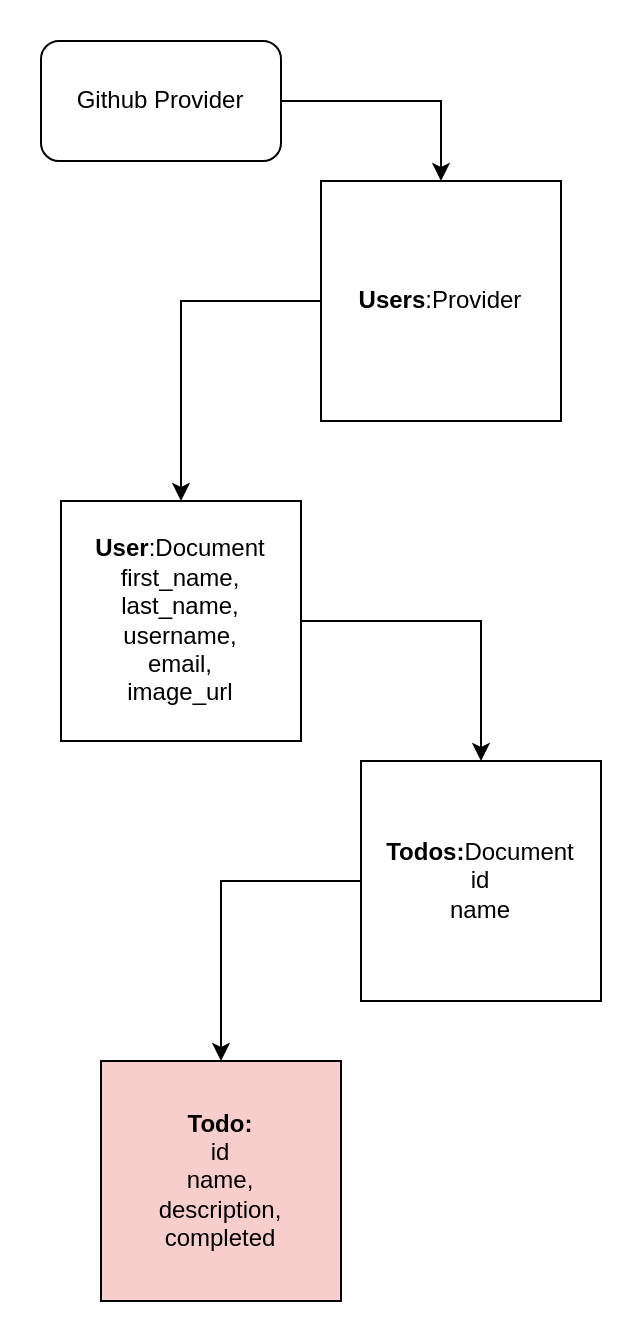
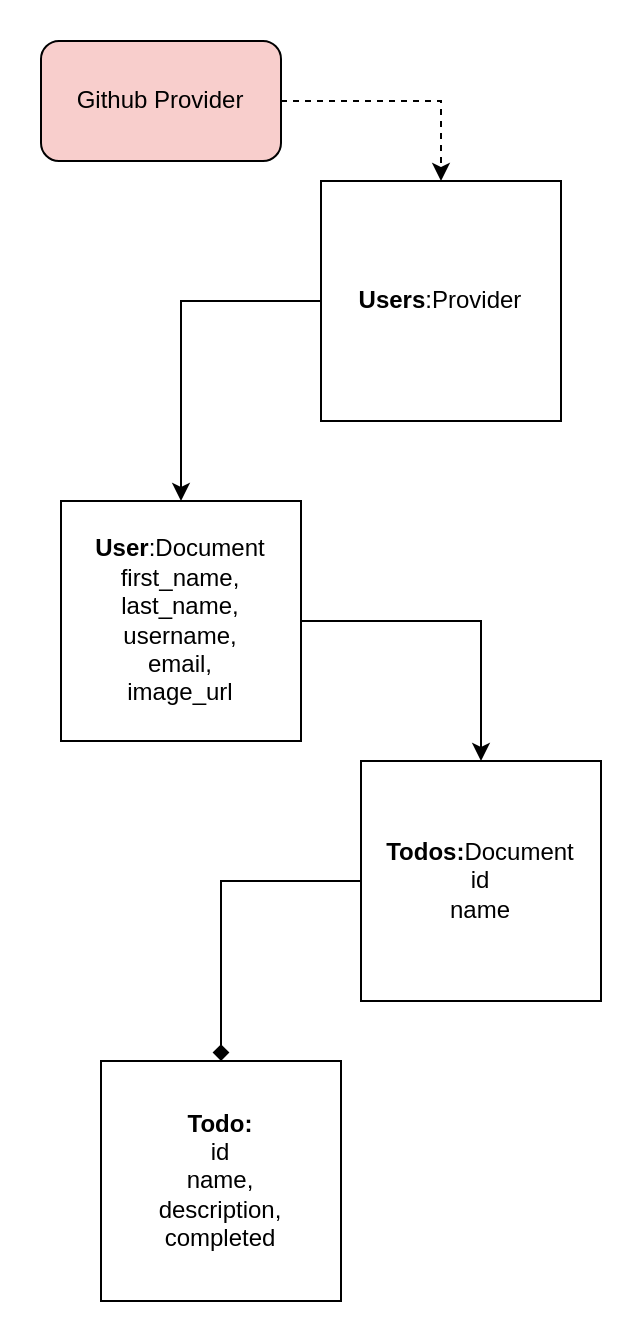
node "Github Provider": fillcolor #ffffff -> #f8cecc
edge "Github Provider" -> "Users:Provider": style solid -> dashed
edge "Todos:Document id name" -> "Todo: id name, description, completed": arrowhead classic -> diamond
node "Todo: id name, description, completed": fillcolor #f8cecc -> #ffffff
